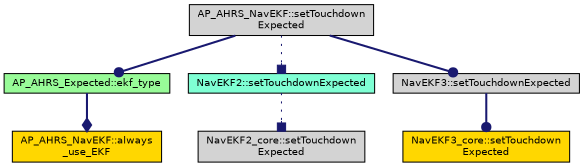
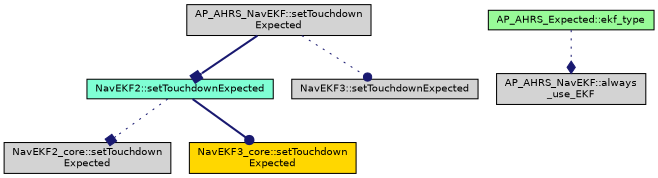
edge "AP_AHRS_NavEKF::setTouchdown Expected" -> "NavEKF2::setTouchdownExpected": style dotted -> bold
edge "AP_AHRS_NavEKF::setTouchdown Expected" -> "AP_AHRS_Expected::ekf_type": removed
edge "AP_AHRS_NavEKF::setTouchdown Expected" -> "NavEKF3::setTouchdownExpected": style bold -> dotted
edge "AP_AHRS_Expected::ekf_type" -> "AP_AHRS_NavEKF::always _use_EKF": style bold -> dotted
edge "NavEKF3::setTouchdownExpected" -> "NavEKF3_core::setTouchdown Expected": now "NavEKF2::setTouchdownExpected" -> "NavEKF3_core::setTouchdown Expected"
node "AP_AHRS_NavEKF::always _use_EKF": fillcolor gold -> lightgrey
